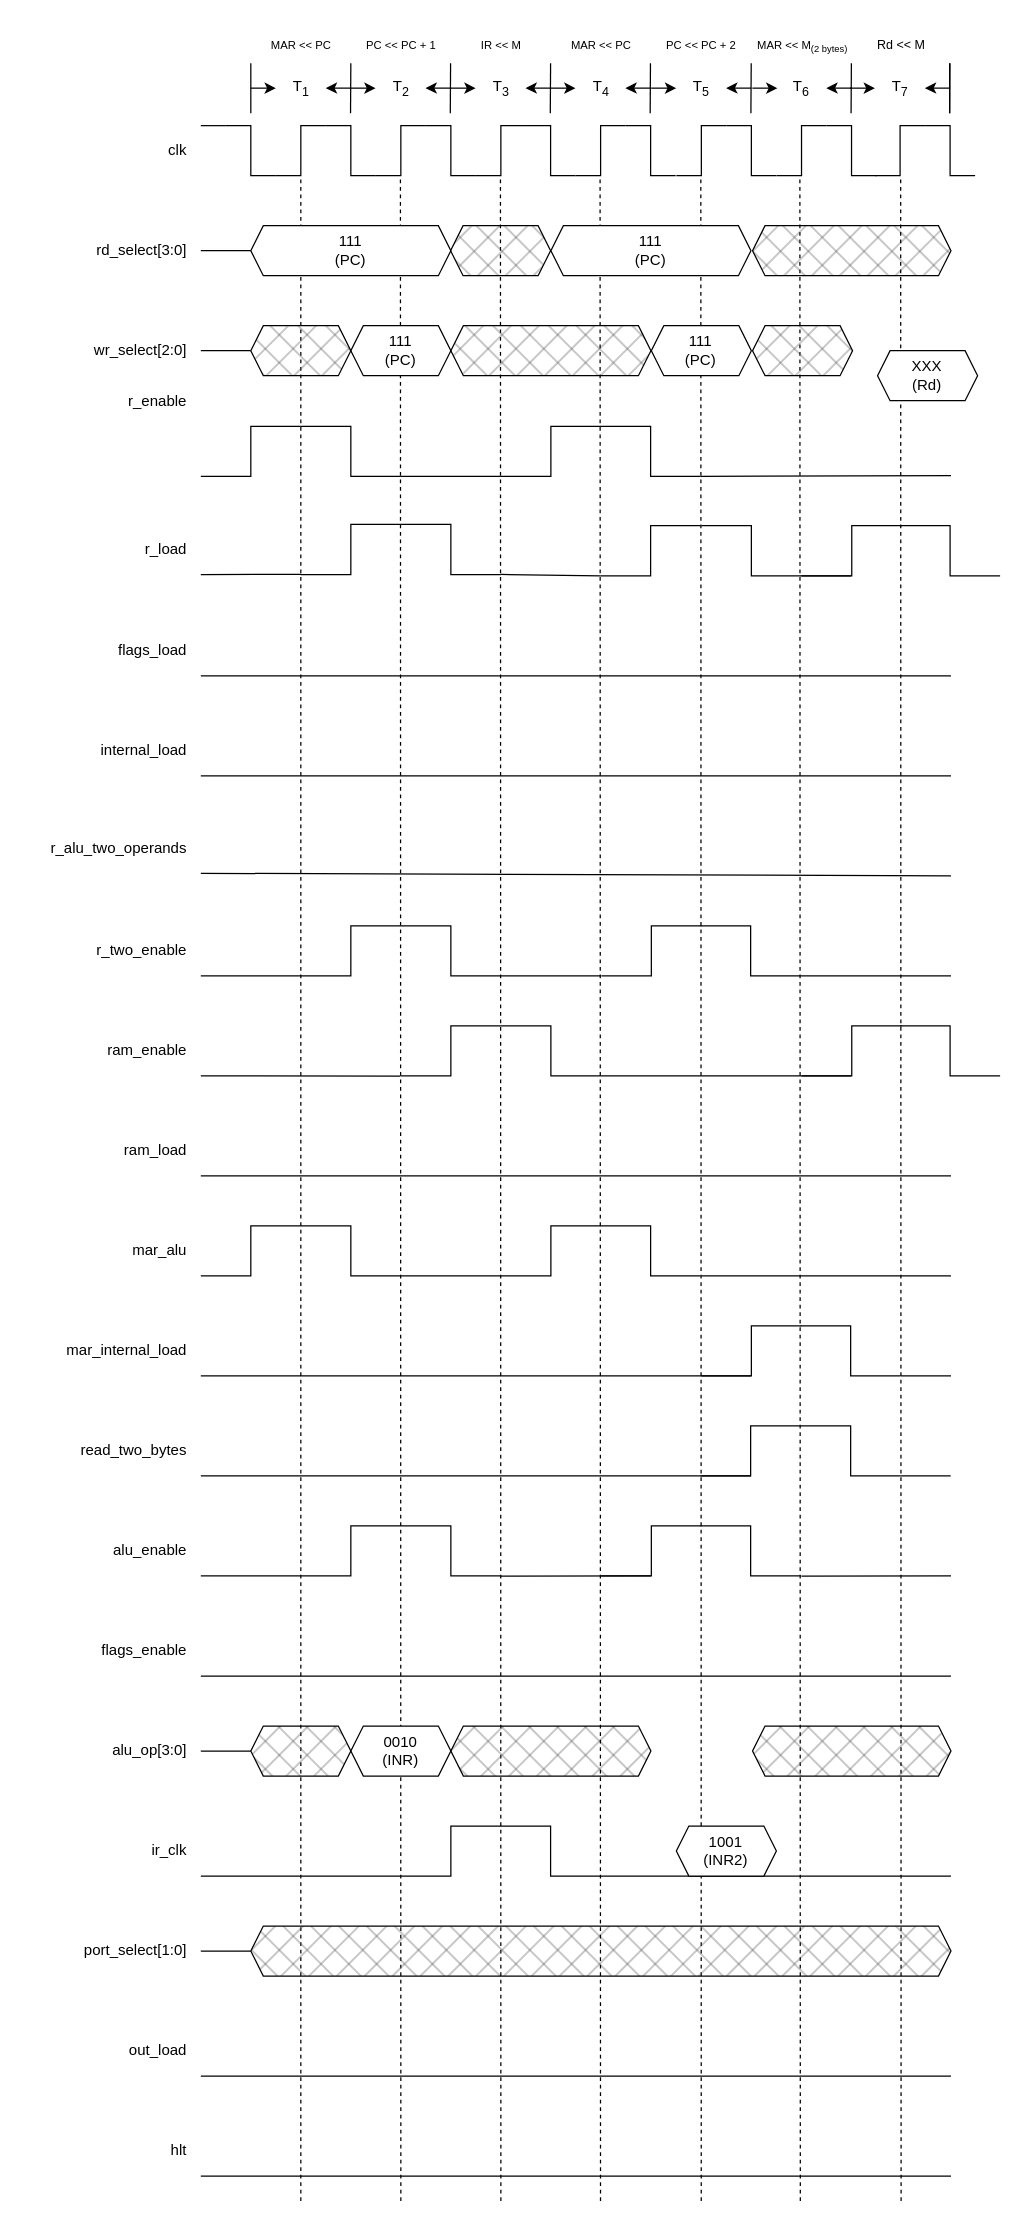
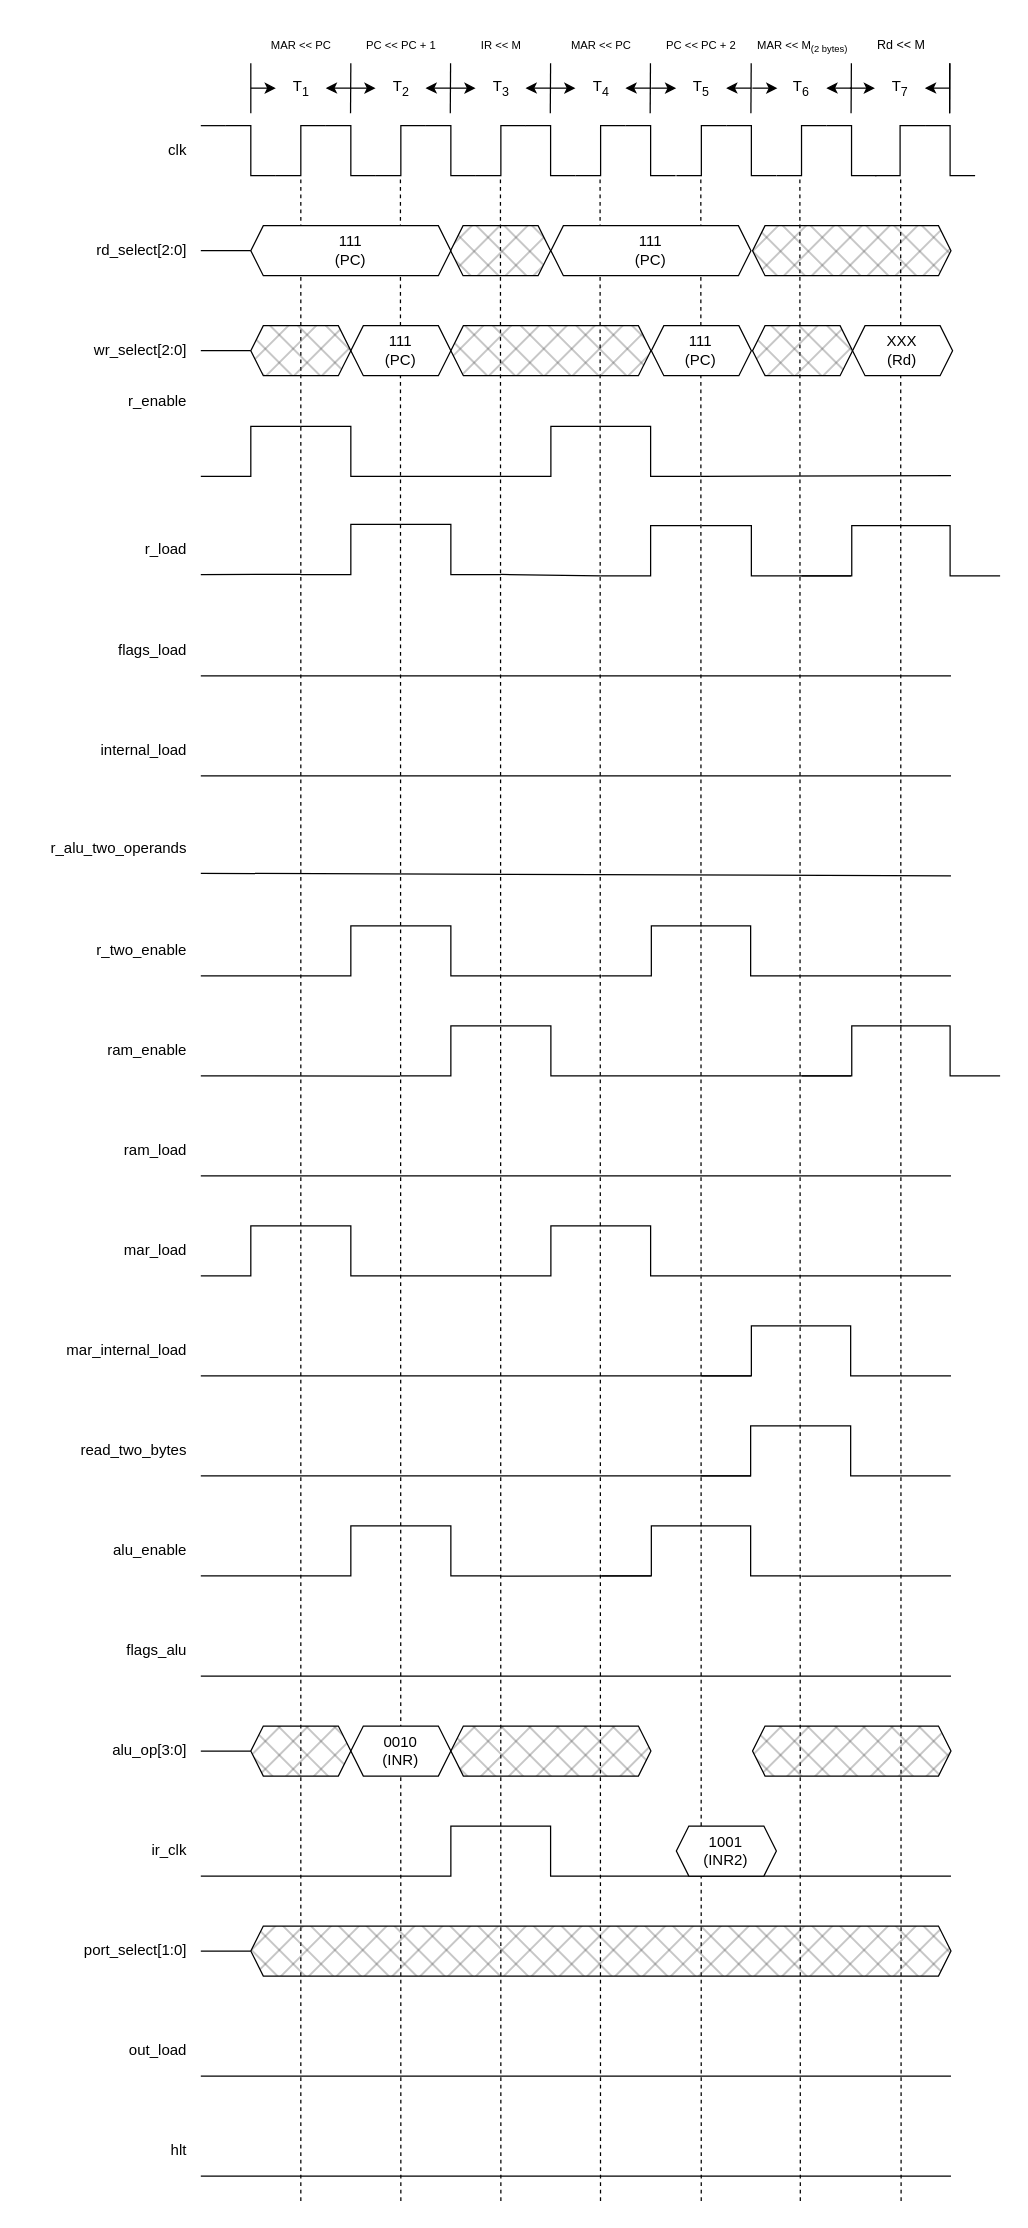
node "rd_select[3:0]": label "rd_select[3:0]" -> "rd_select[2:0]"
node "XXX (Rd)": moved (927, 376) -> (902, 351)
node "mar_alu": label "mar_alu" -> "mar_load"
node "flags_enable": label "flags_enable" -> "flags_alu"
